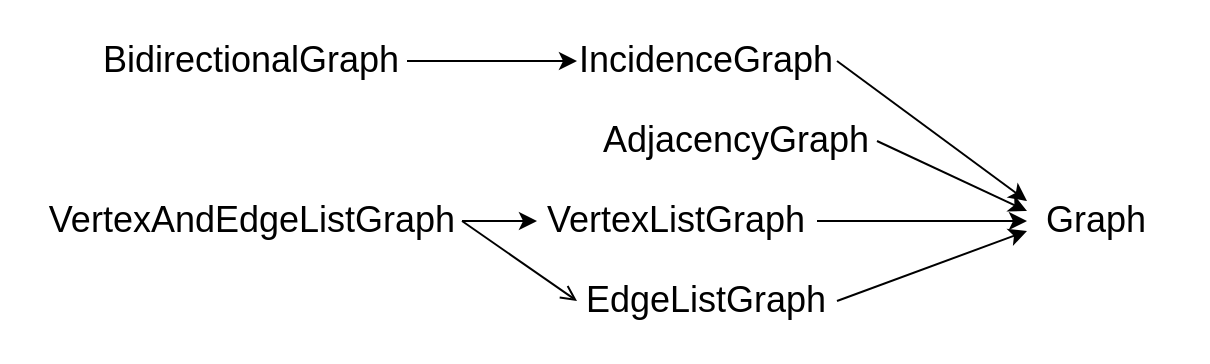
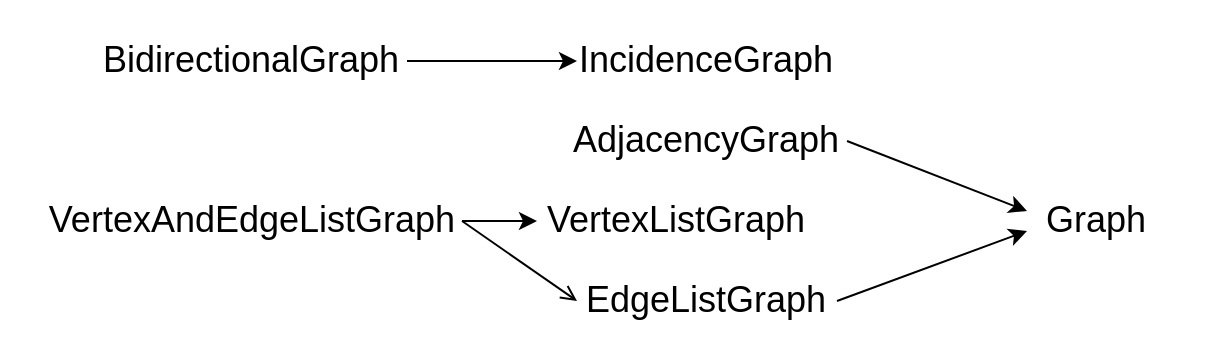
edge "IncidenceGraph" -> "Graph": removed
node "AdjacencyGraph": moved (737, 141) -> (707, 141)
edge "VertexListGraph" -> "Graph": removed
